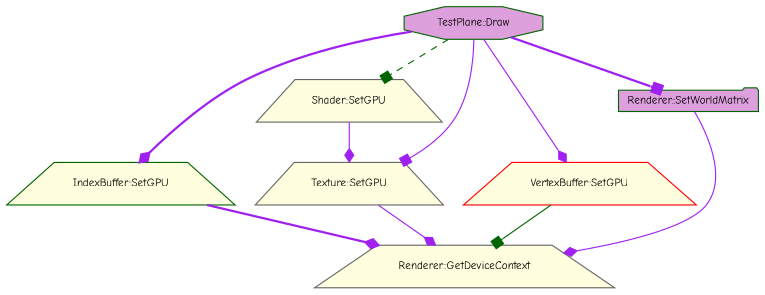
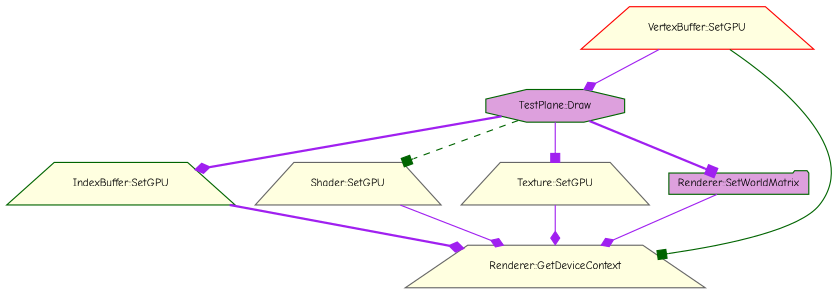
edge "TestPlane::Draw" -> "VertexBuffer::SetGPU": reversed
edge "Shader::SetGPU" -> "Texture::SetGPU": now "Shader::SetGPU" -> "Renderer::GetDeviceContext"
